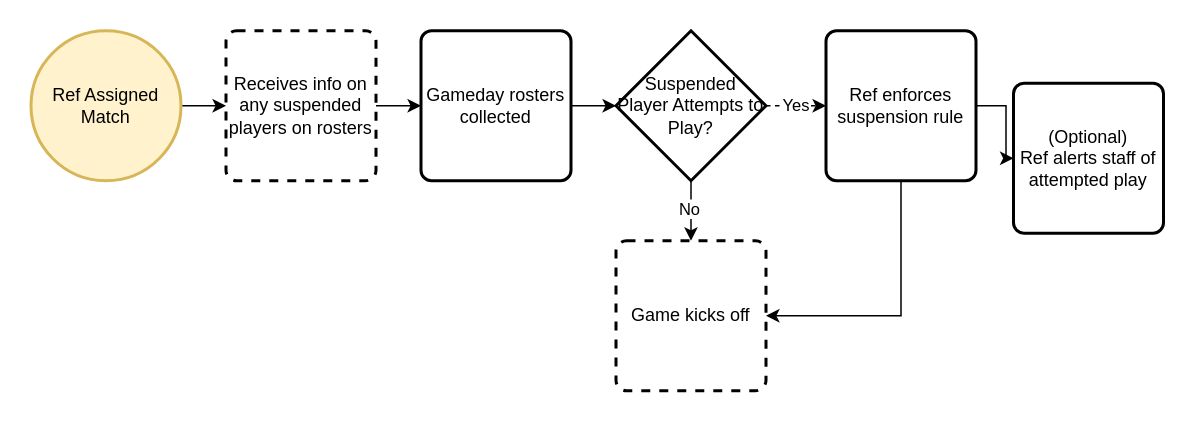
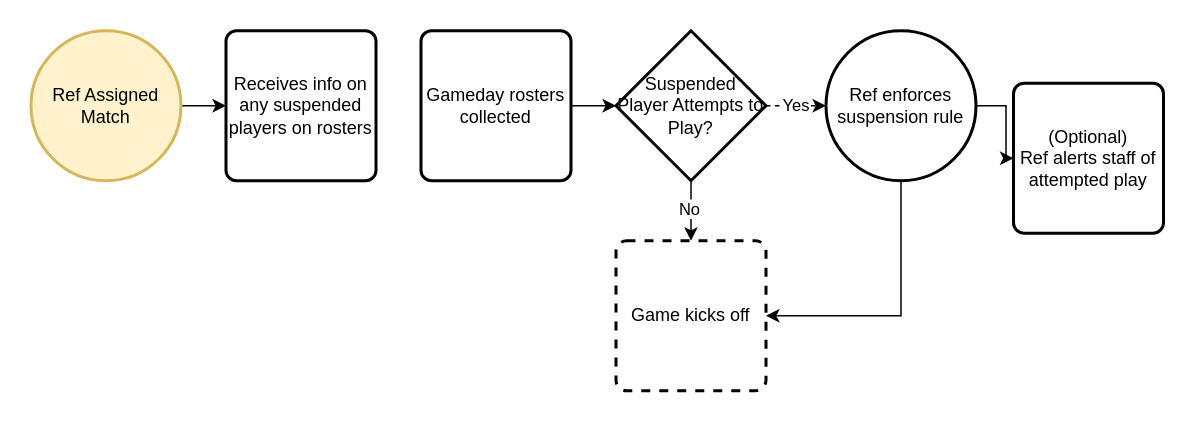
node "Receives info on any suspended players on rosters": style dashed -> solid
edge "Receives info on any suspended players on rosters" -> "Gameday rosters collected": removed
node "Ref enforces suspension rule": shape rounded rectangle -> ellipse
